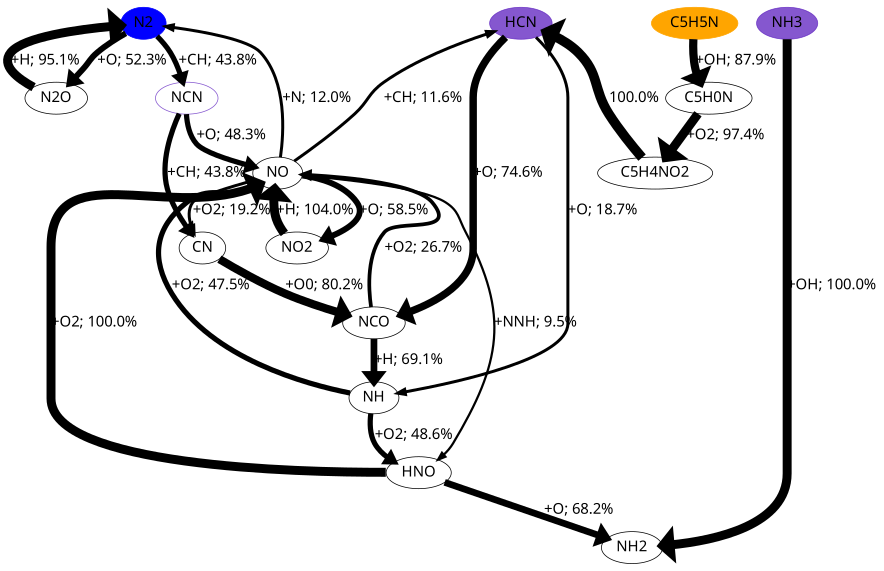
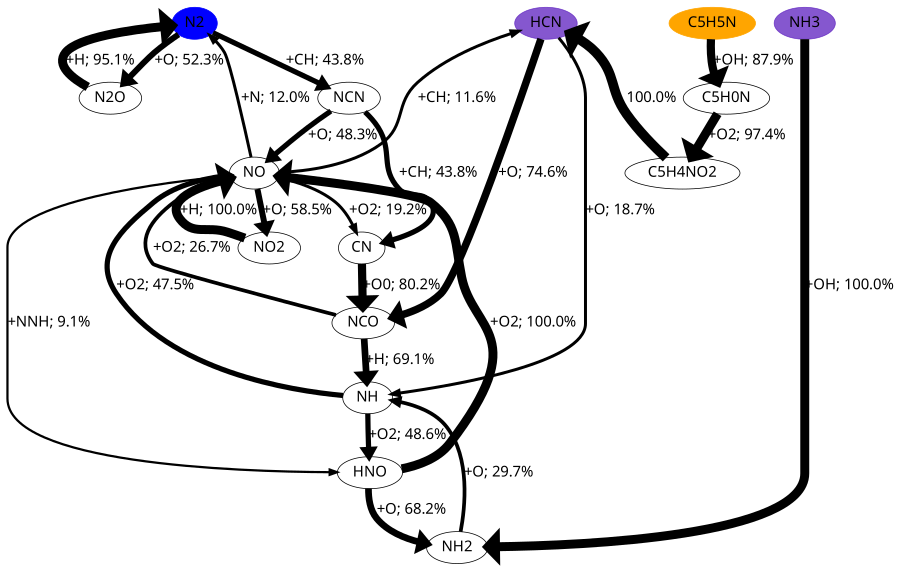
node "NCN": color #500dbab1 -> black
edge "NO2" -> "NO": label "+H; 104.0%" -> "+H; 100.0%"
edge "NO" -> "HNO": label "+NNH; 9.5%" -> "+NNH; 9.1%"
edge "NH2" -> "NH": added, label "+O; 29.7%"
